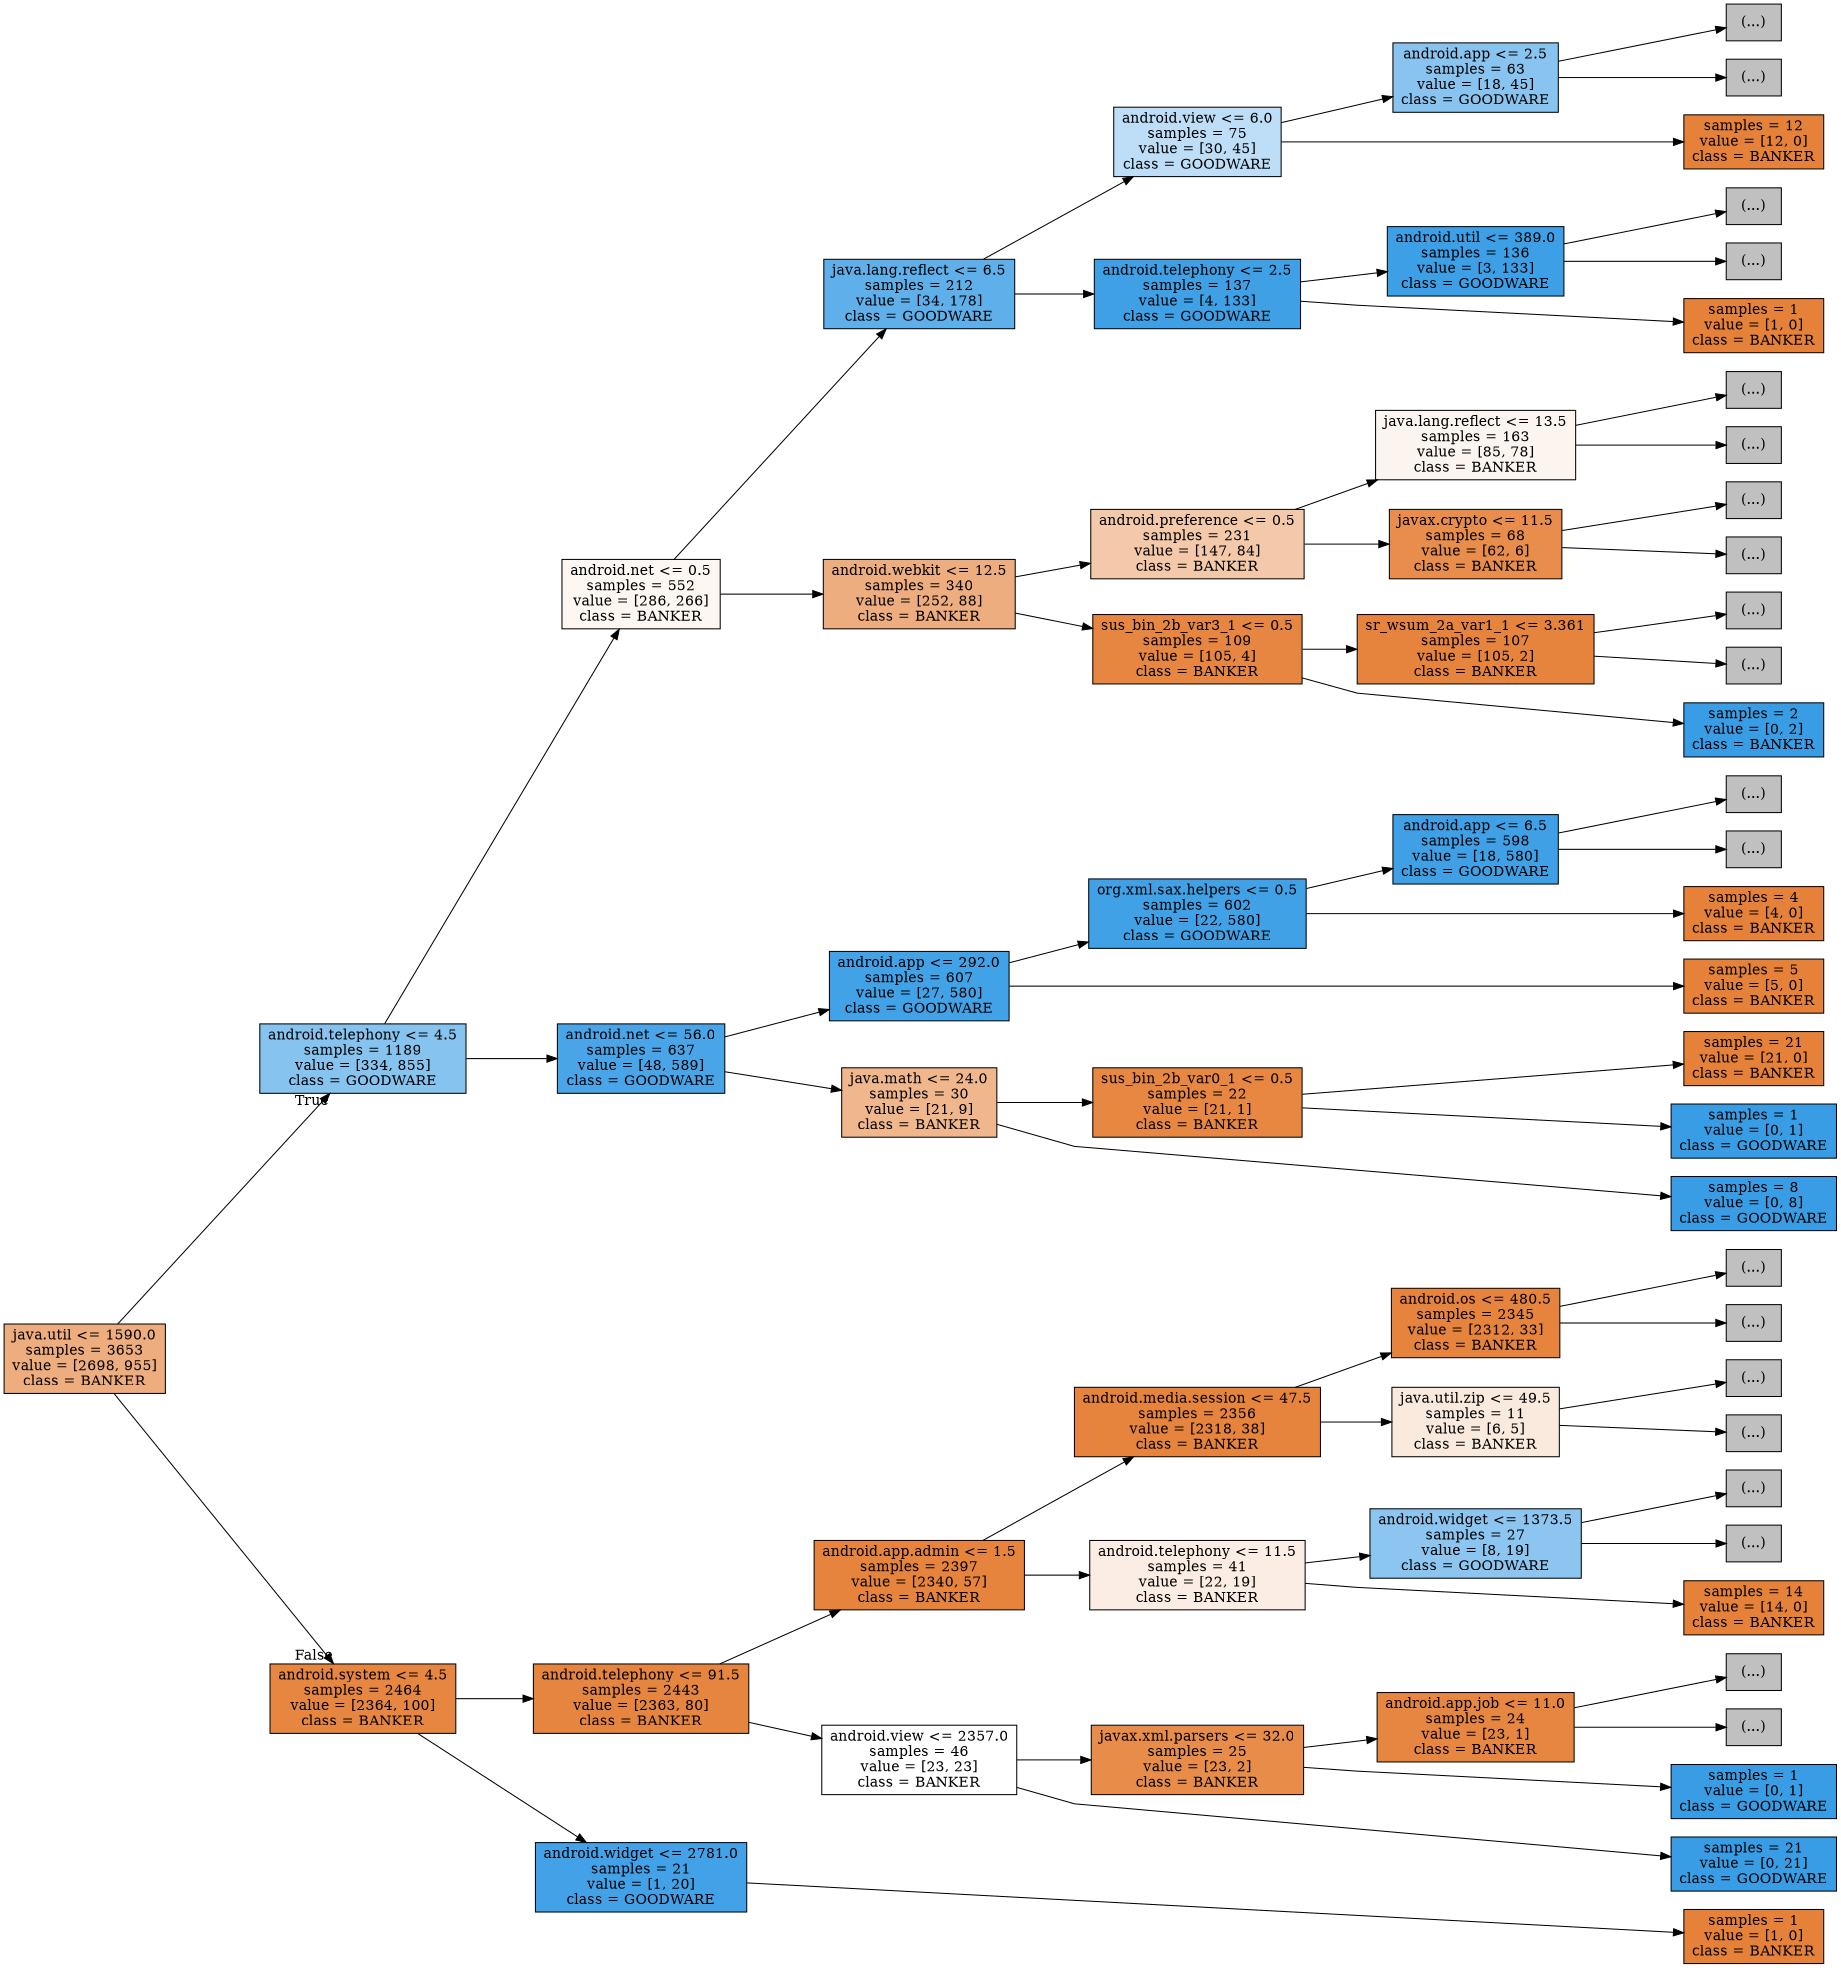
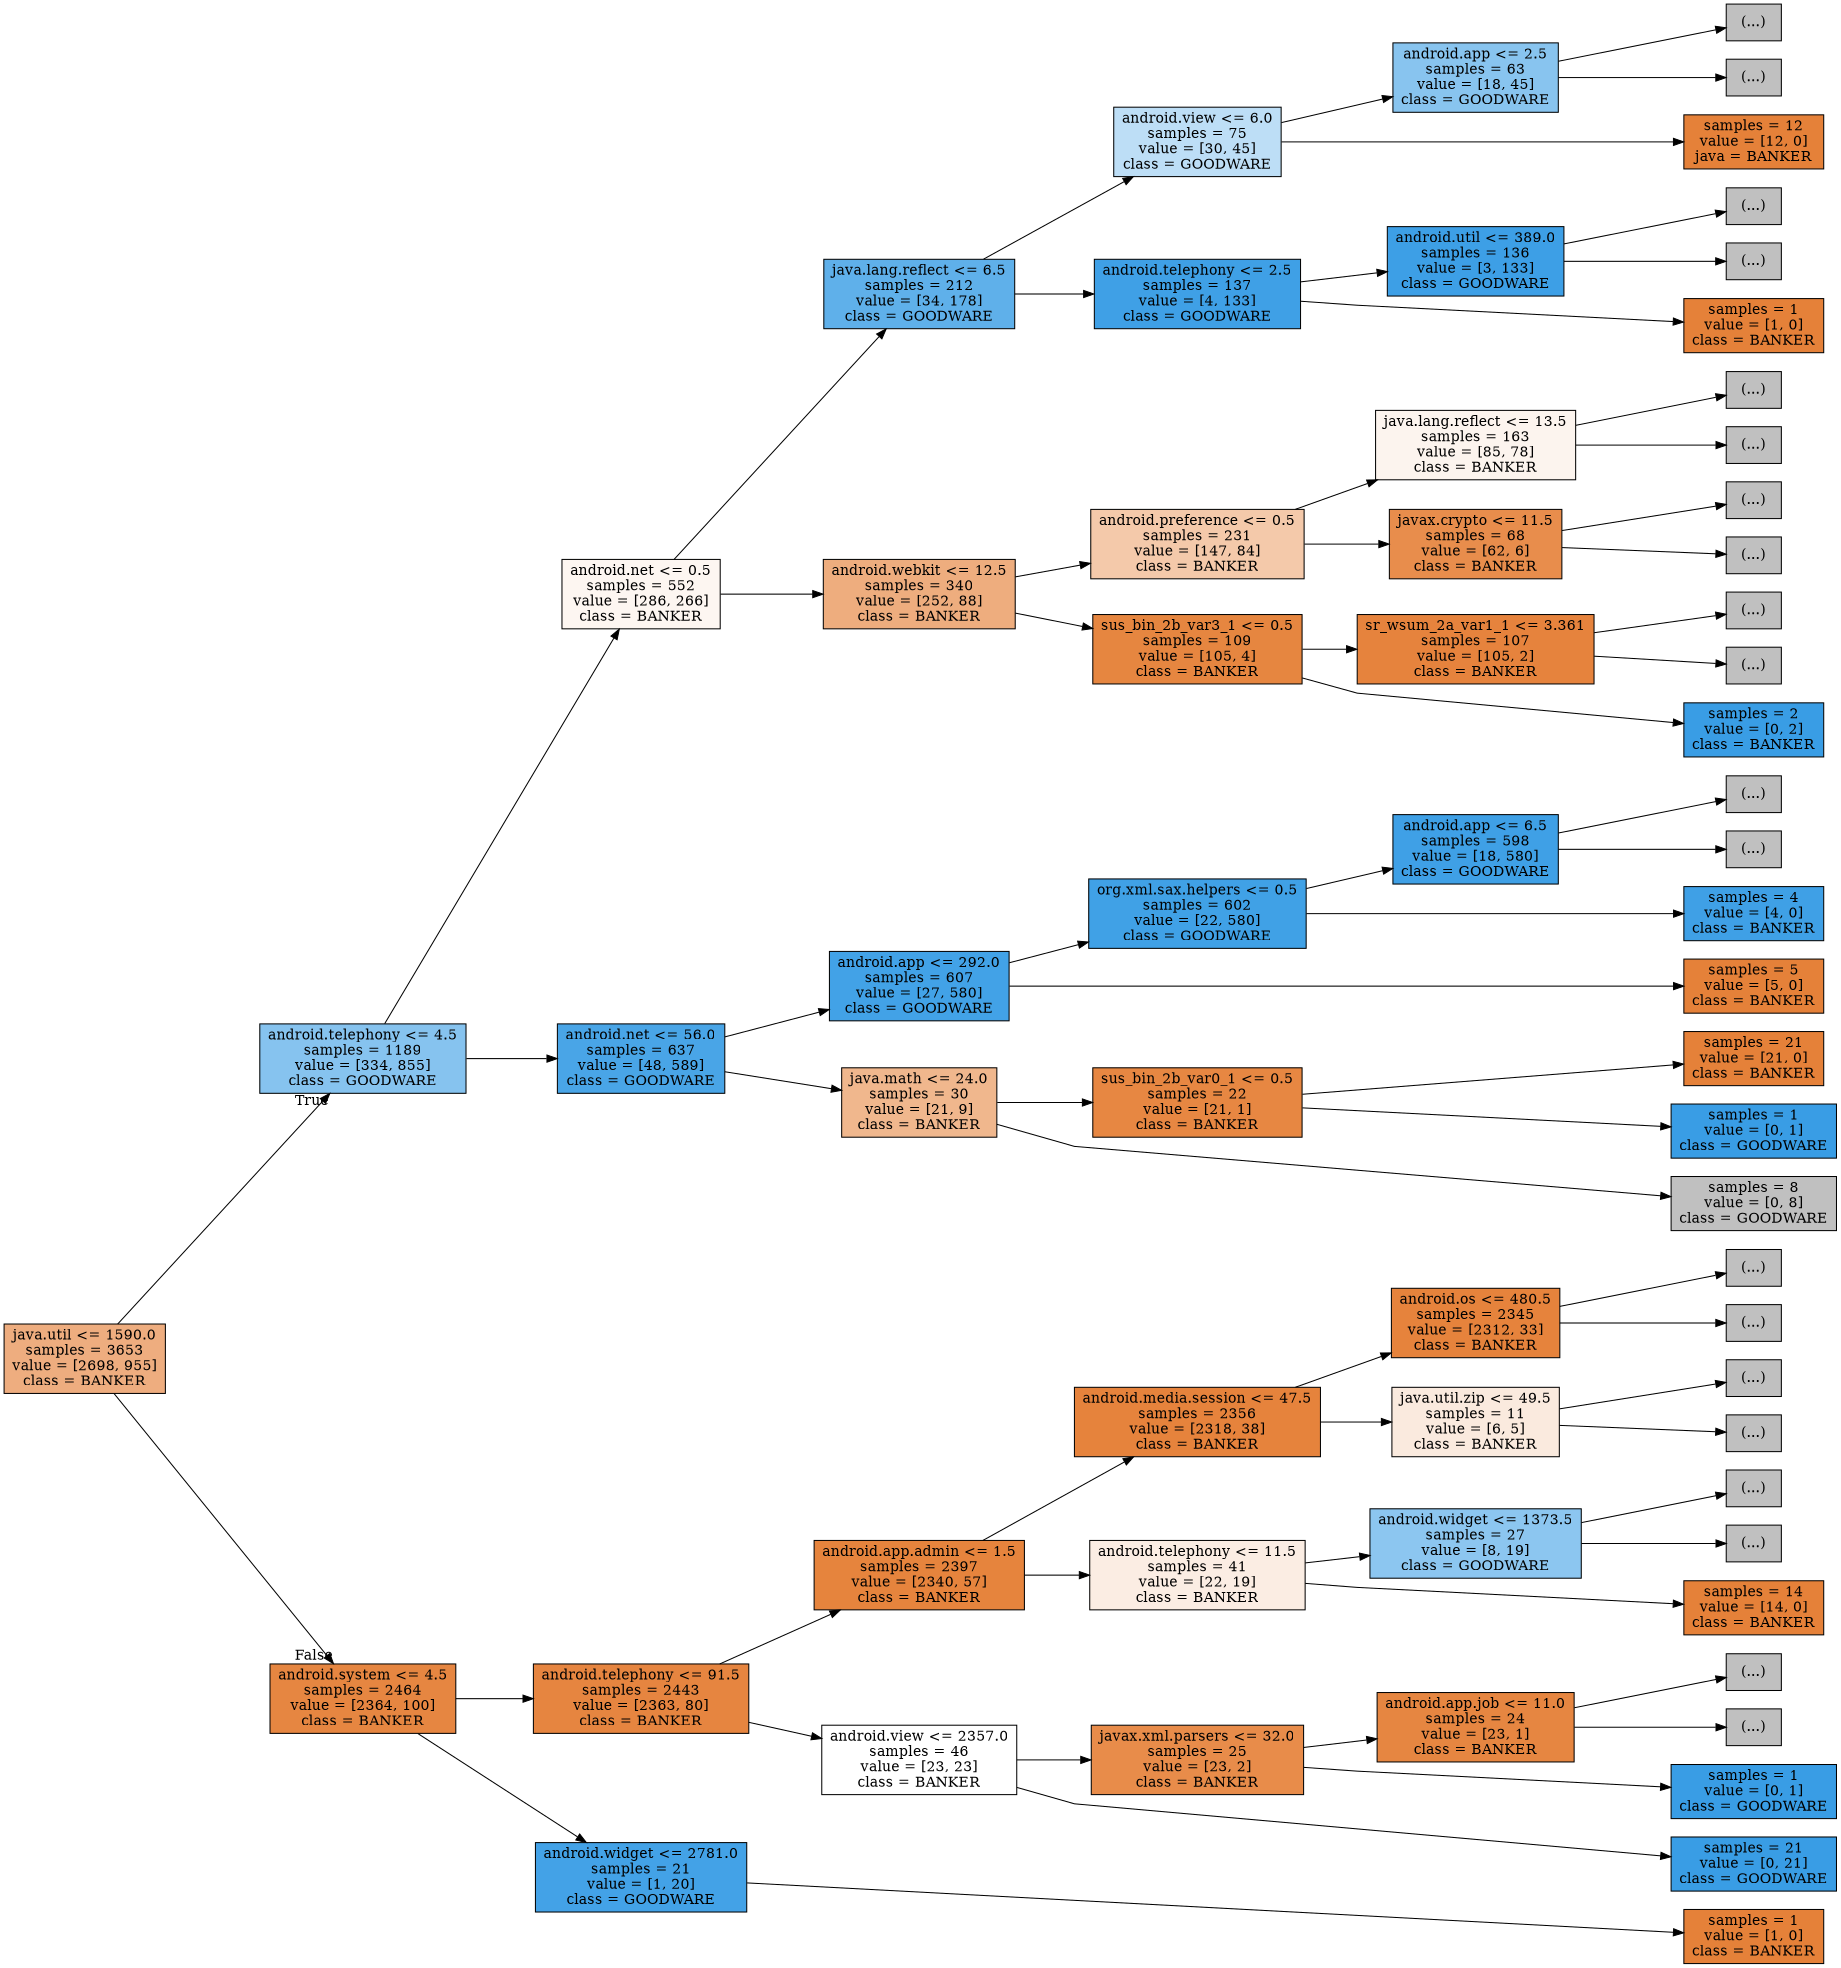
node "samples = 12 value = [12, 0] class = BANKER": label "samples = 12 value = [12, 0] class = BANKER" -> "samples = 12 value = [12, 0] java = BANKER"
node "samples = 4 value = [4, 0] class = BANKER": fillcolor #e58139ff -> #399de5f7
node "samples = 8 value = [0, 8] class = GOODWARE": fillcolor #399de5ff -> #c0c0c0
